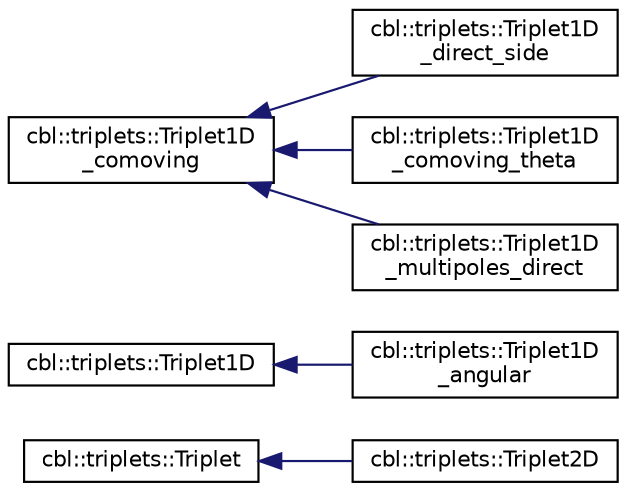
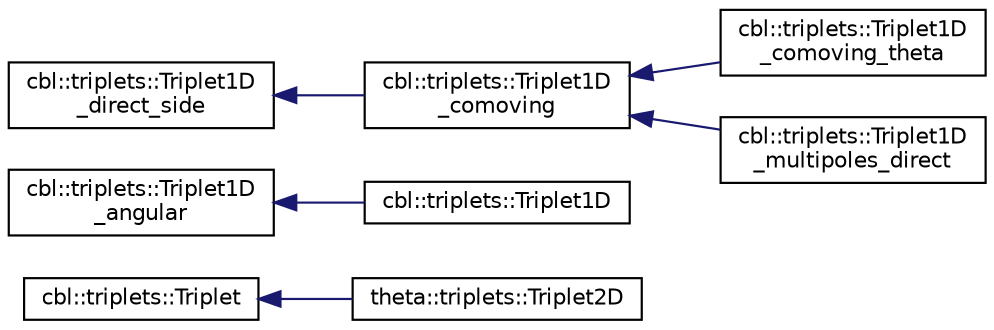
edge "cbl::triplets::Triplet1D _direct_side" -> "cbl::triplets::Triplet1D _comoving": reversed
edge "cbl::triplets::Triplet1D _angular" -> "cbl::triplets::Triplet1D": reversed
node "cbl::triplets::Triplet2D": label "cbl::triplets::Triplet2D" -> "theta::triplets::Triplet2D"
